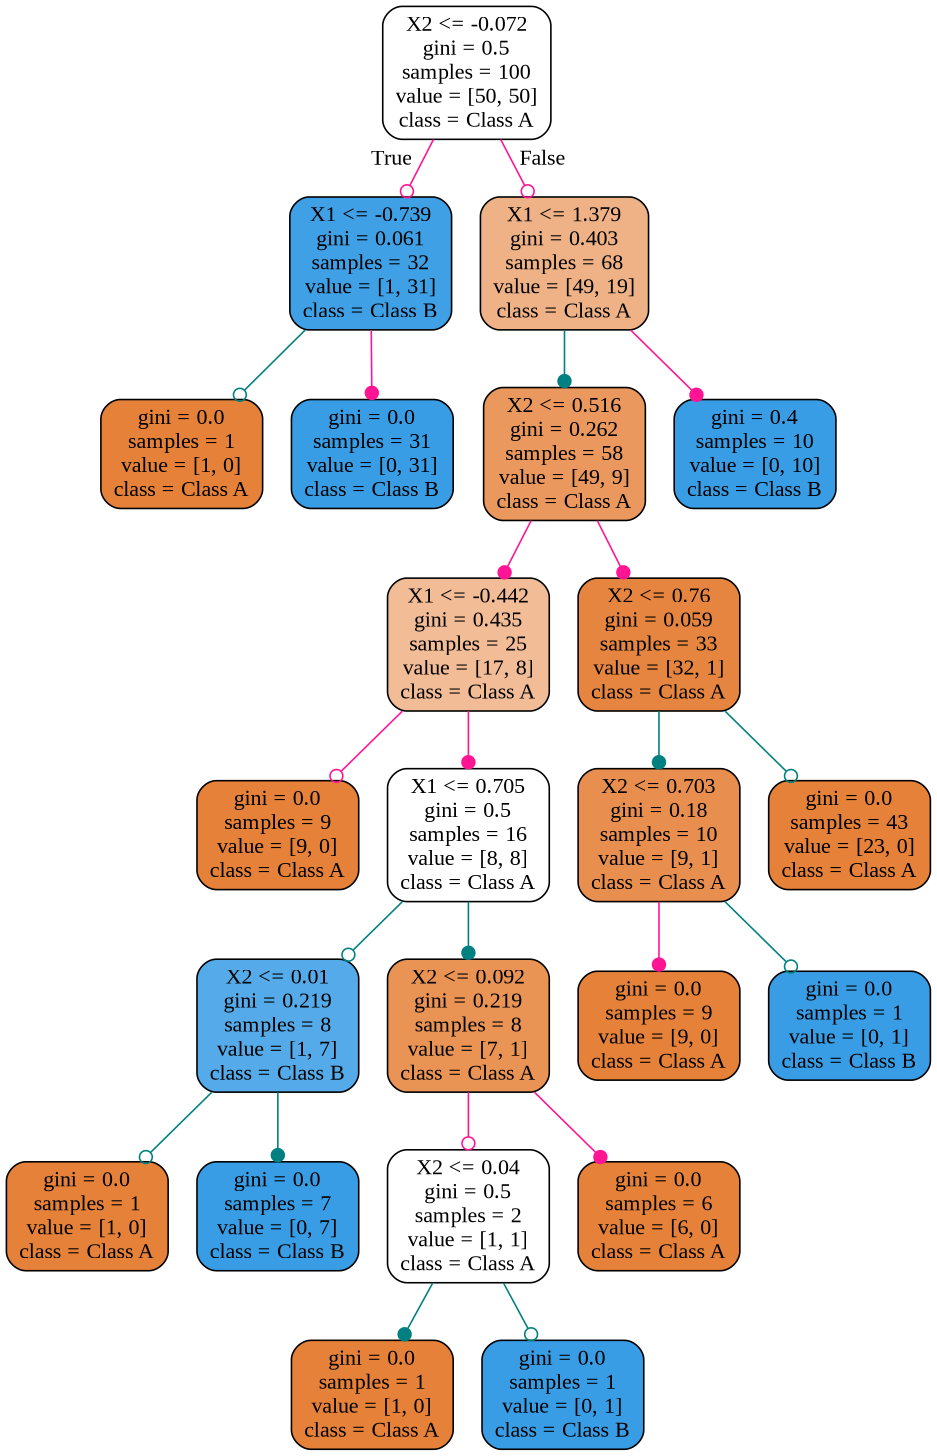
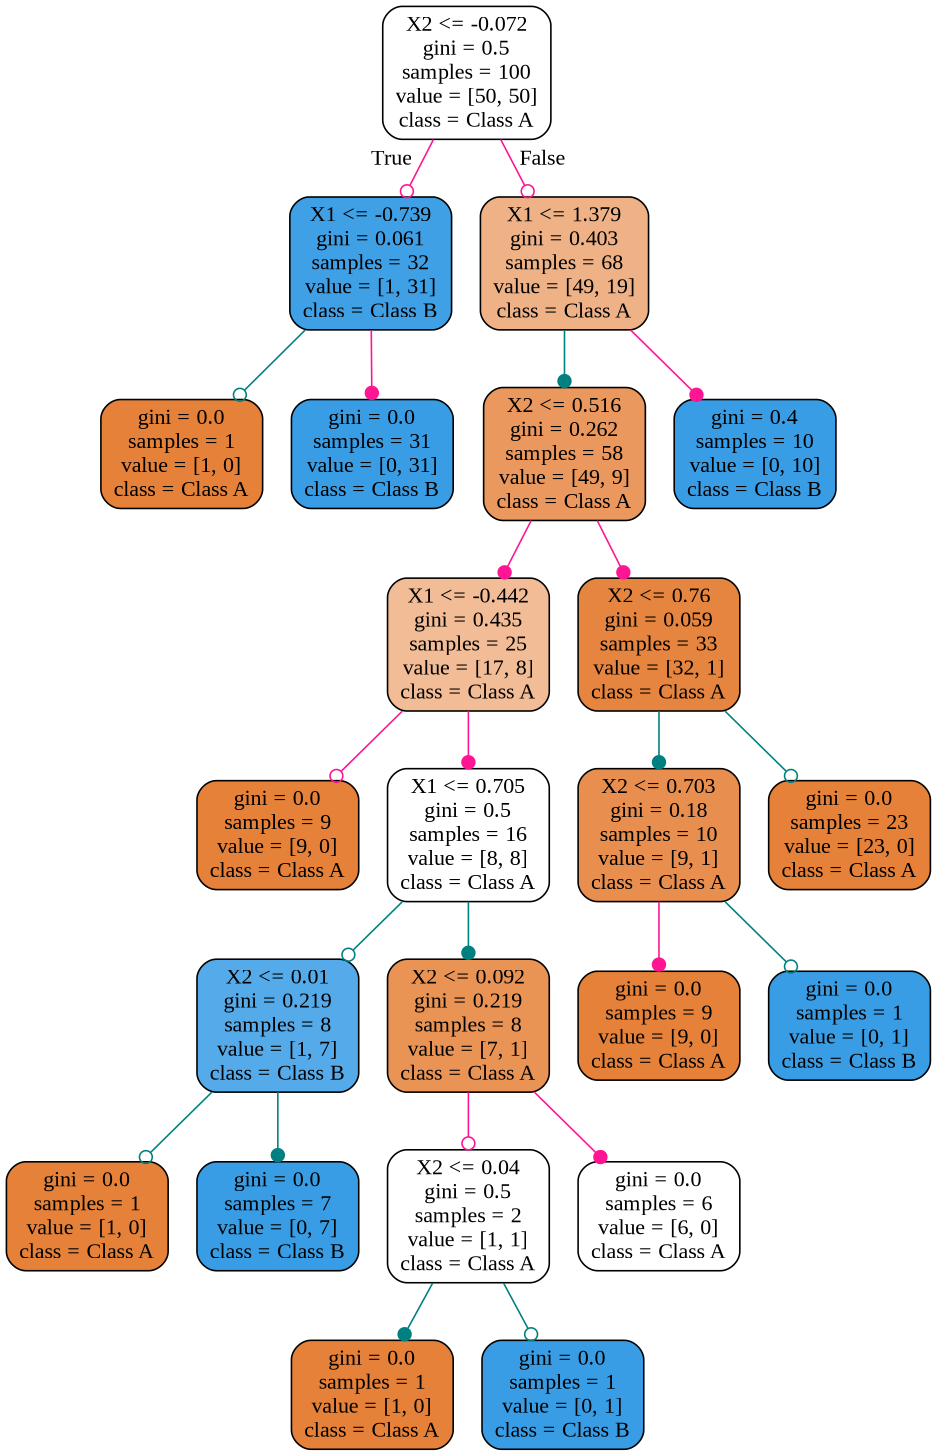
node "gini = 0.0 samples = 43 value = [23, 0] class = Class A": label "gini = 0.0 samples = 43 value = [23, 0] class = Class A" -> "gini = 0.0 samples = 23 value = [23, 0] class = Class A"
node "gini = 0.0 samples = 6 value = [6, 0] class = Class A": fillcolor #e58139 -> #ffffff
